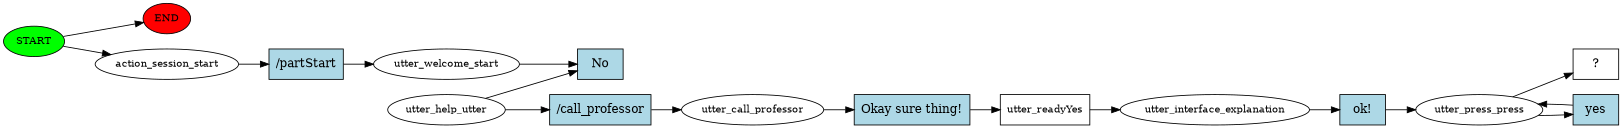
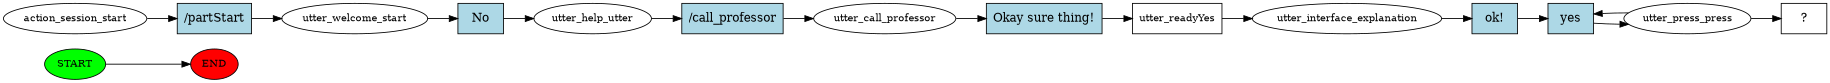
edge "START" -> "action_session_start": removed
edge "utter_help_utter" -> "No": reversed
edge "ok!" -> "utter_press_press": now "ok!" -> "yes"
